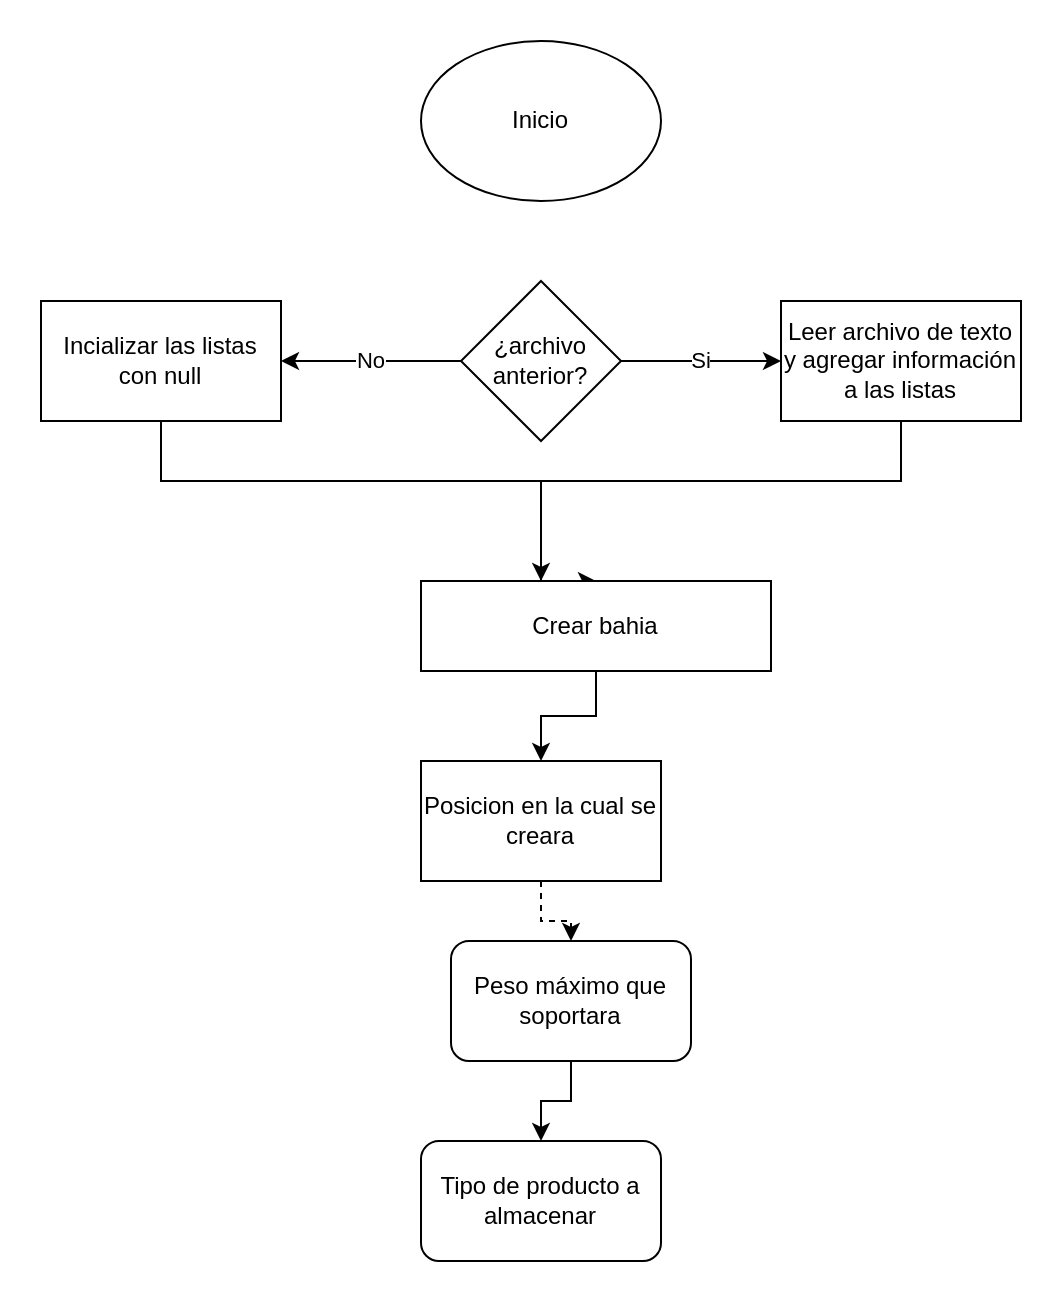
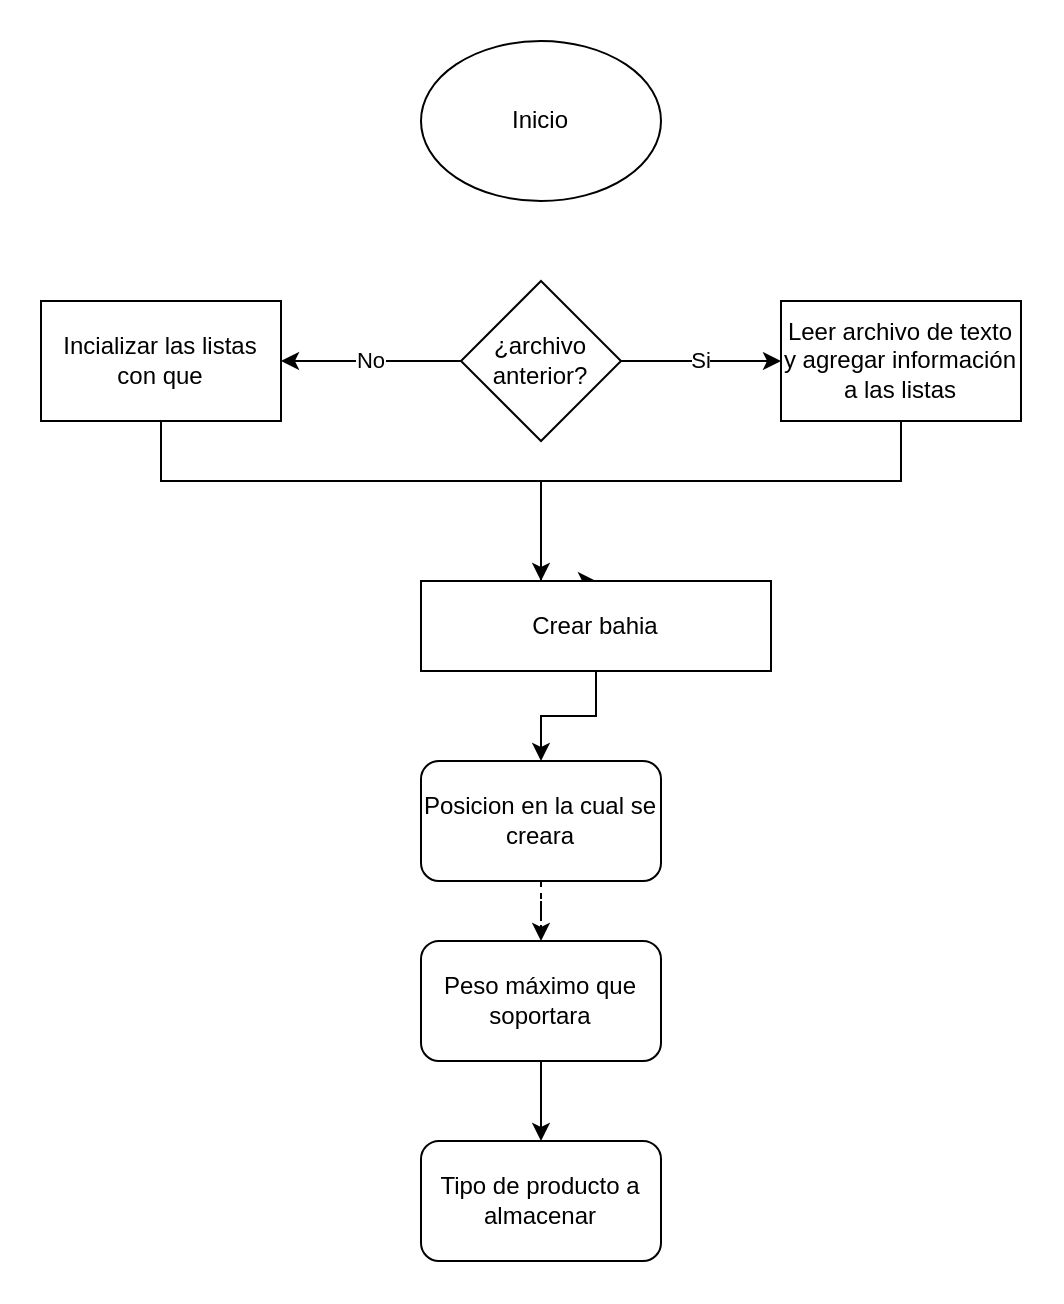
node "Incializar las listas con null": label "Incializar las listas con null" -> "Incializar las listas con que"
node "Posicion en la cual se creara": shape rectangle -> rounded rectangle
node "Peso máximo que soportara": moved (571, 1001) -> (541, 1001)
